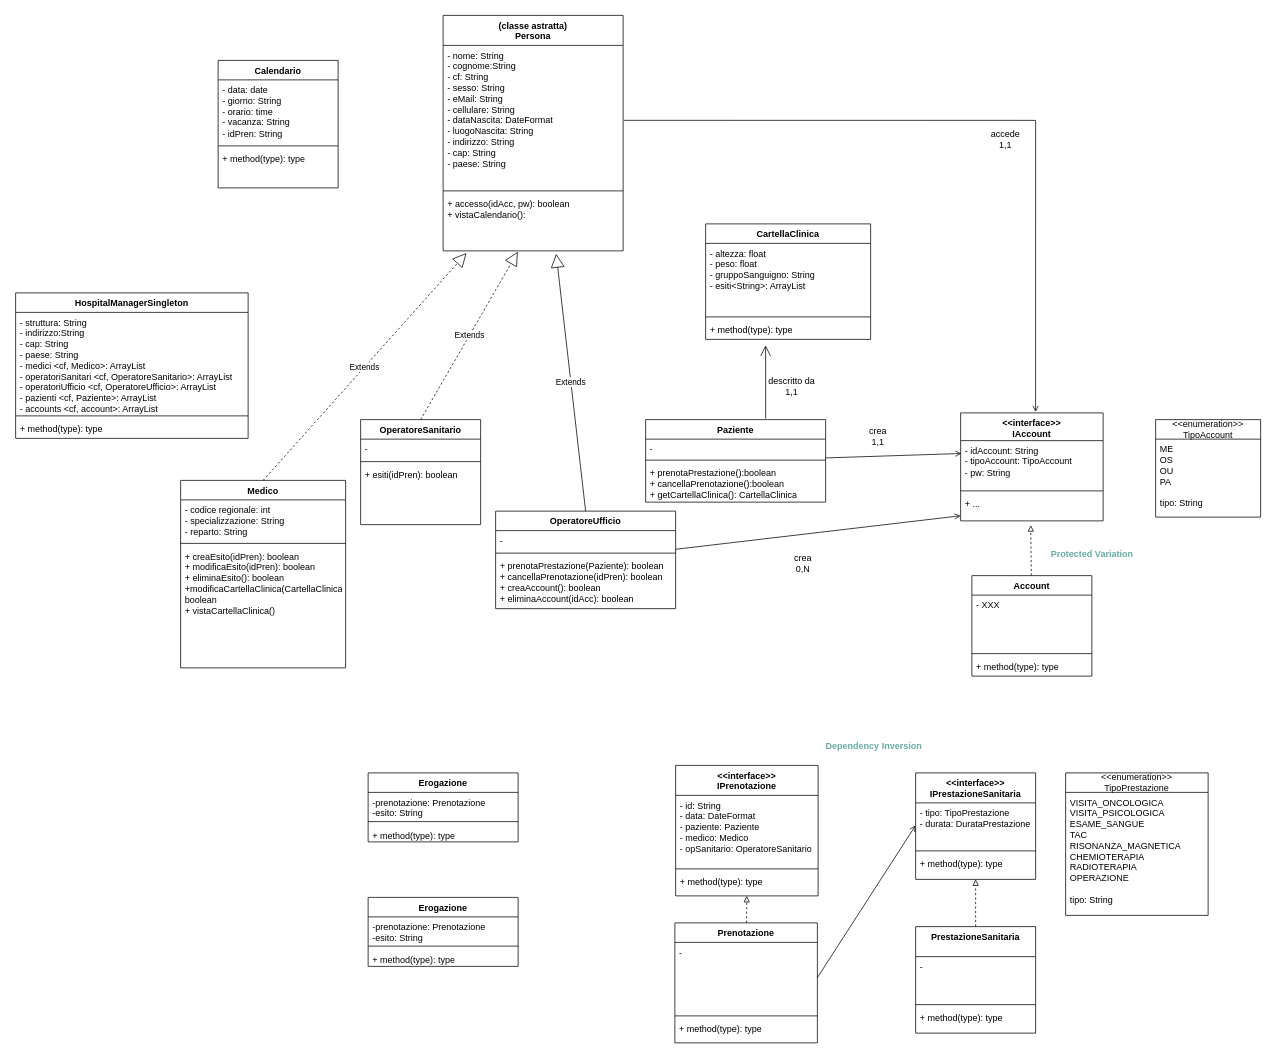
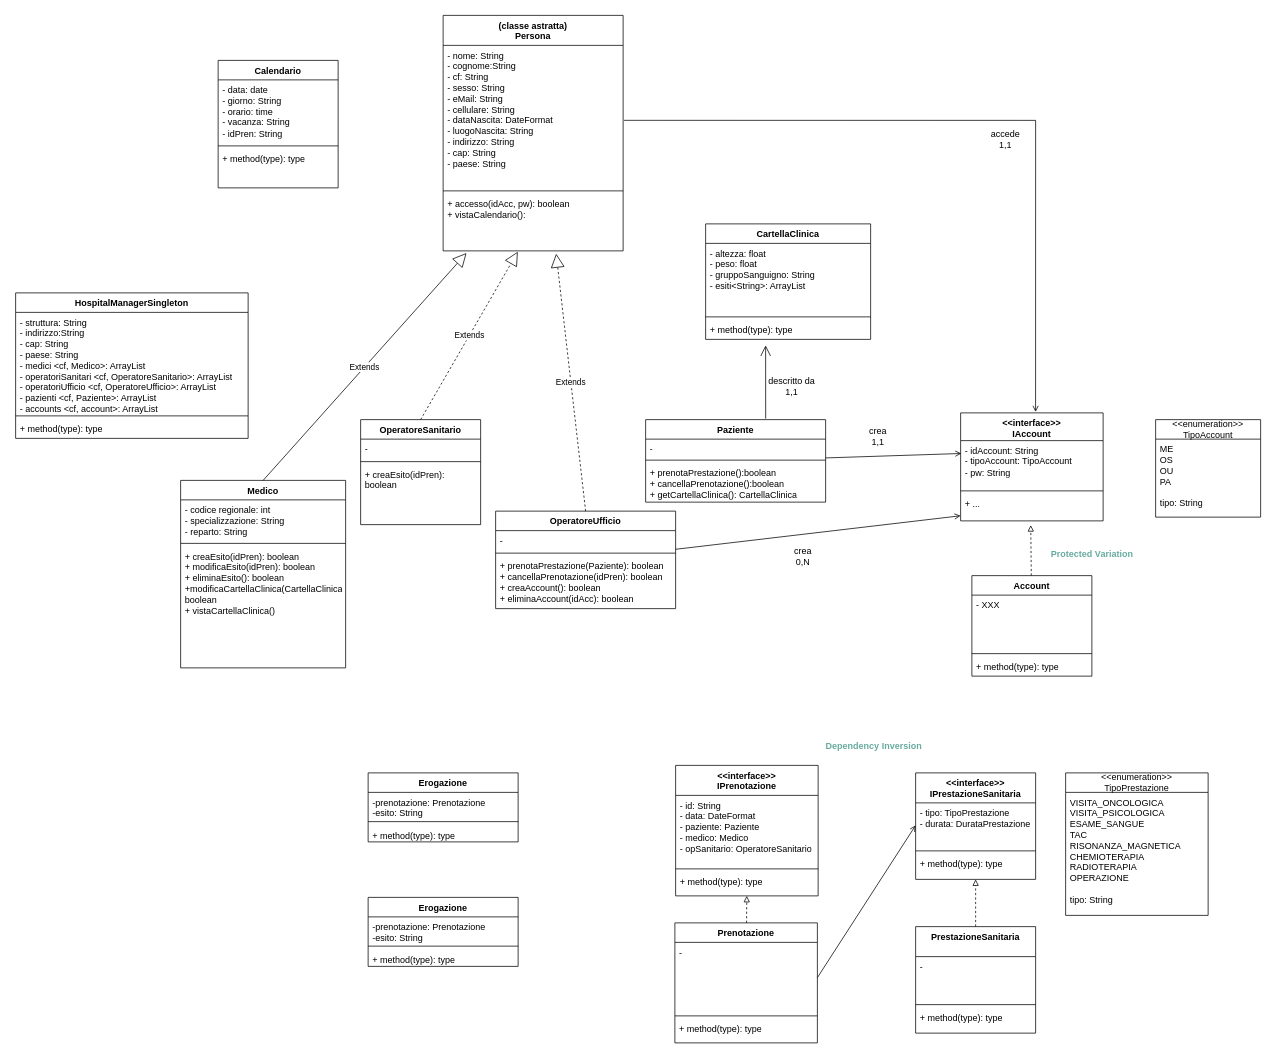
edge "Medico" -> "+ accesso(idAcc, pw): boolean + vistaCalendario():": style dashed -> solid
edge "OperatoreUfficio" -> "+ accesso(idAcc, pw): boolean + vistaCalendario():": style solid -> dashed
node "+ esiti(idPren): boolean": label "+ esiti(idPren): boolean" -> "+ creaEsito(idPren): boolean"
node "crea 0,N": moved (803, 563) -> (803, 556)
